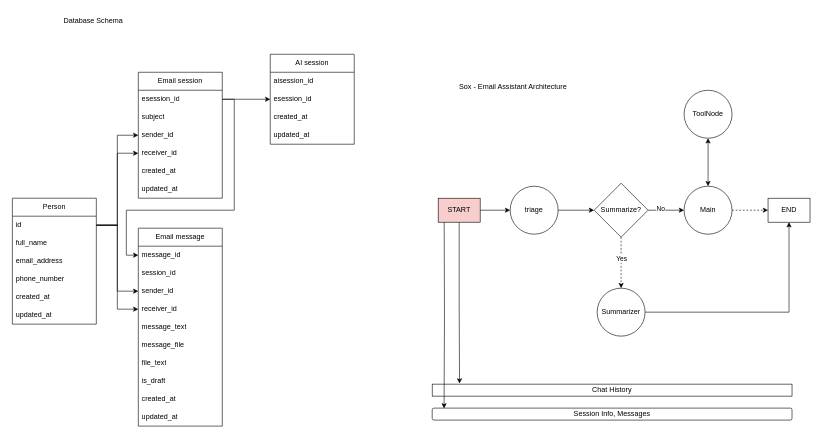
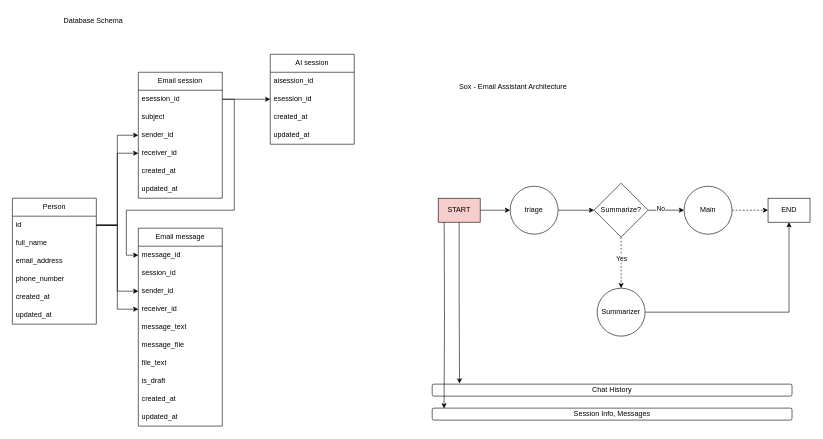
node "ToolNode": removed
edge "ToolNode" -- "Main": removed
node "Chat History": shape rectangle -> rounded rectangle
